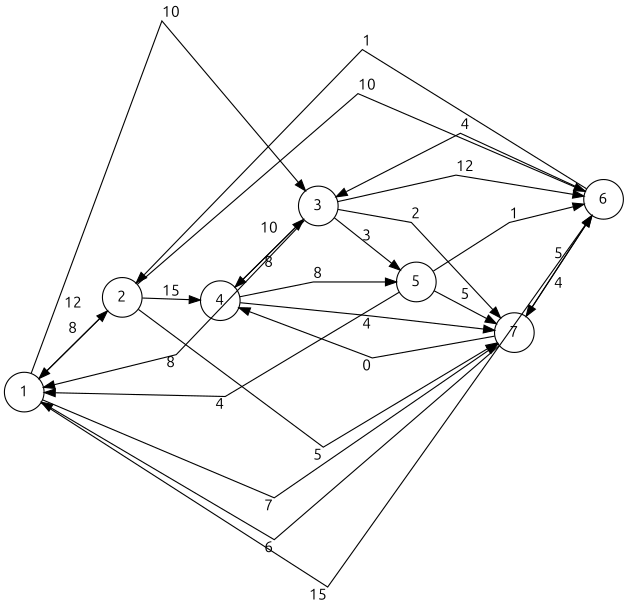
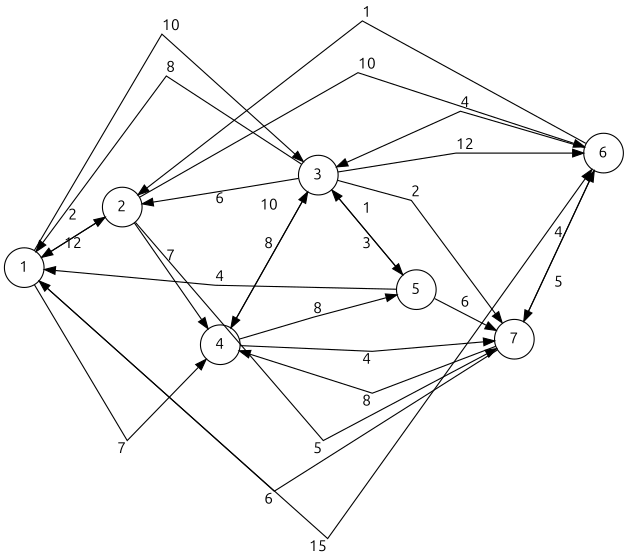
edge "3" -> "2": added, label "6"
edge "5" -> "6": now "5" -> "3"
edge "2" -> "4": label "15" -> "7"
edge "5" -> "7": label "5" -> "6"
edge "1" -> "2": label "8" -> "2"
edge "7" -> "4": label "0" -> "8"
edge "1" -> "7": now "1" -> "4"
